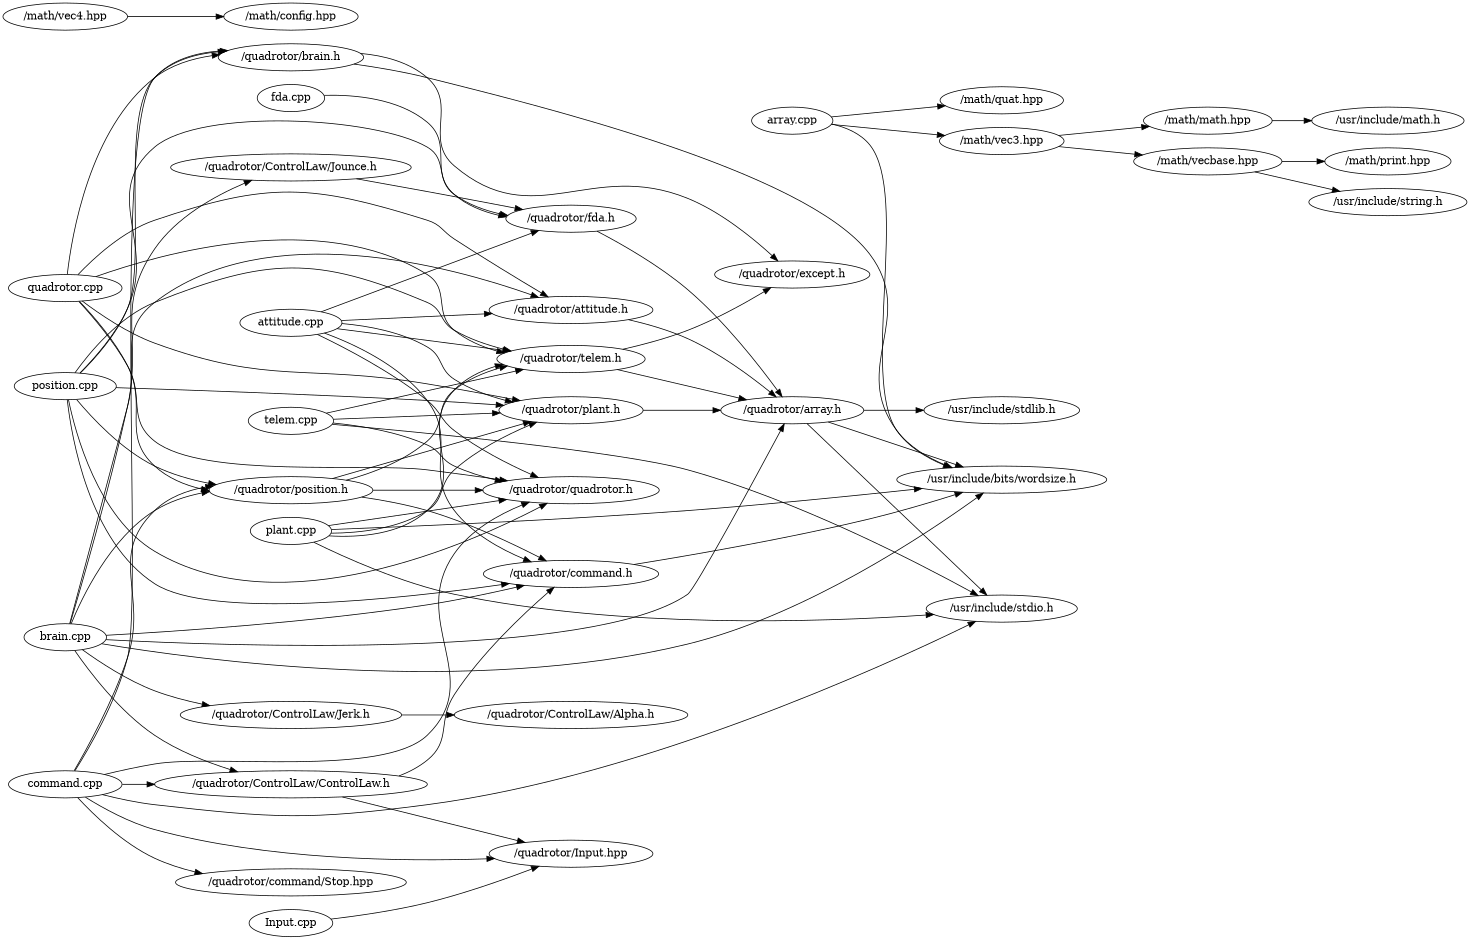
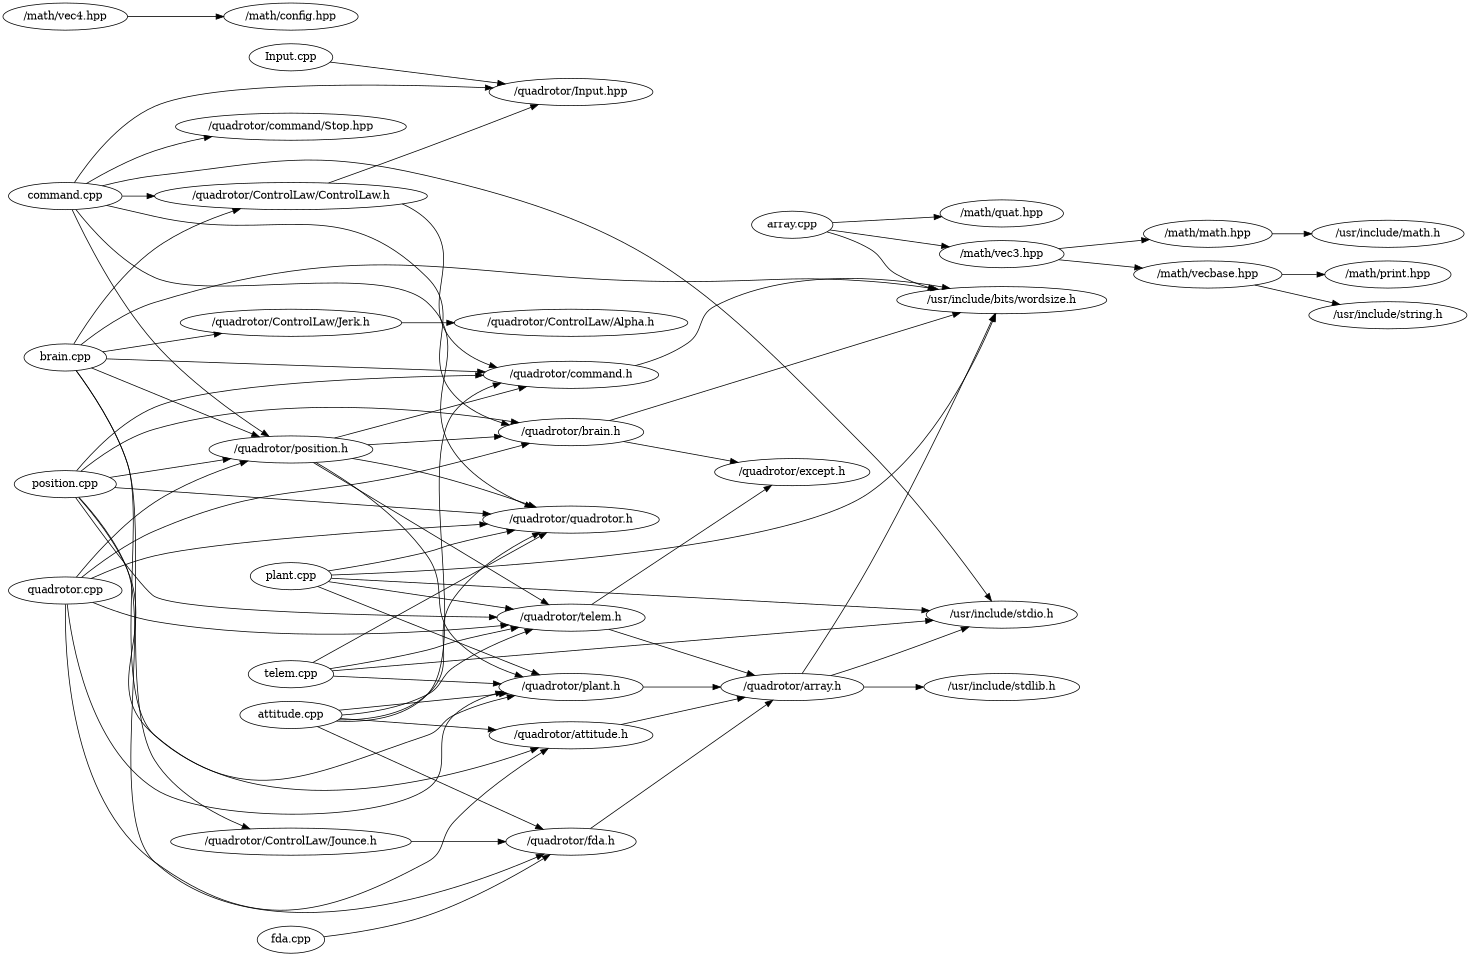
edge "/quadrotor/position.h" -> "/quadrotor/brain.h": added
edge "brain.cpp" -> "/quadrotor/array.h": removed
